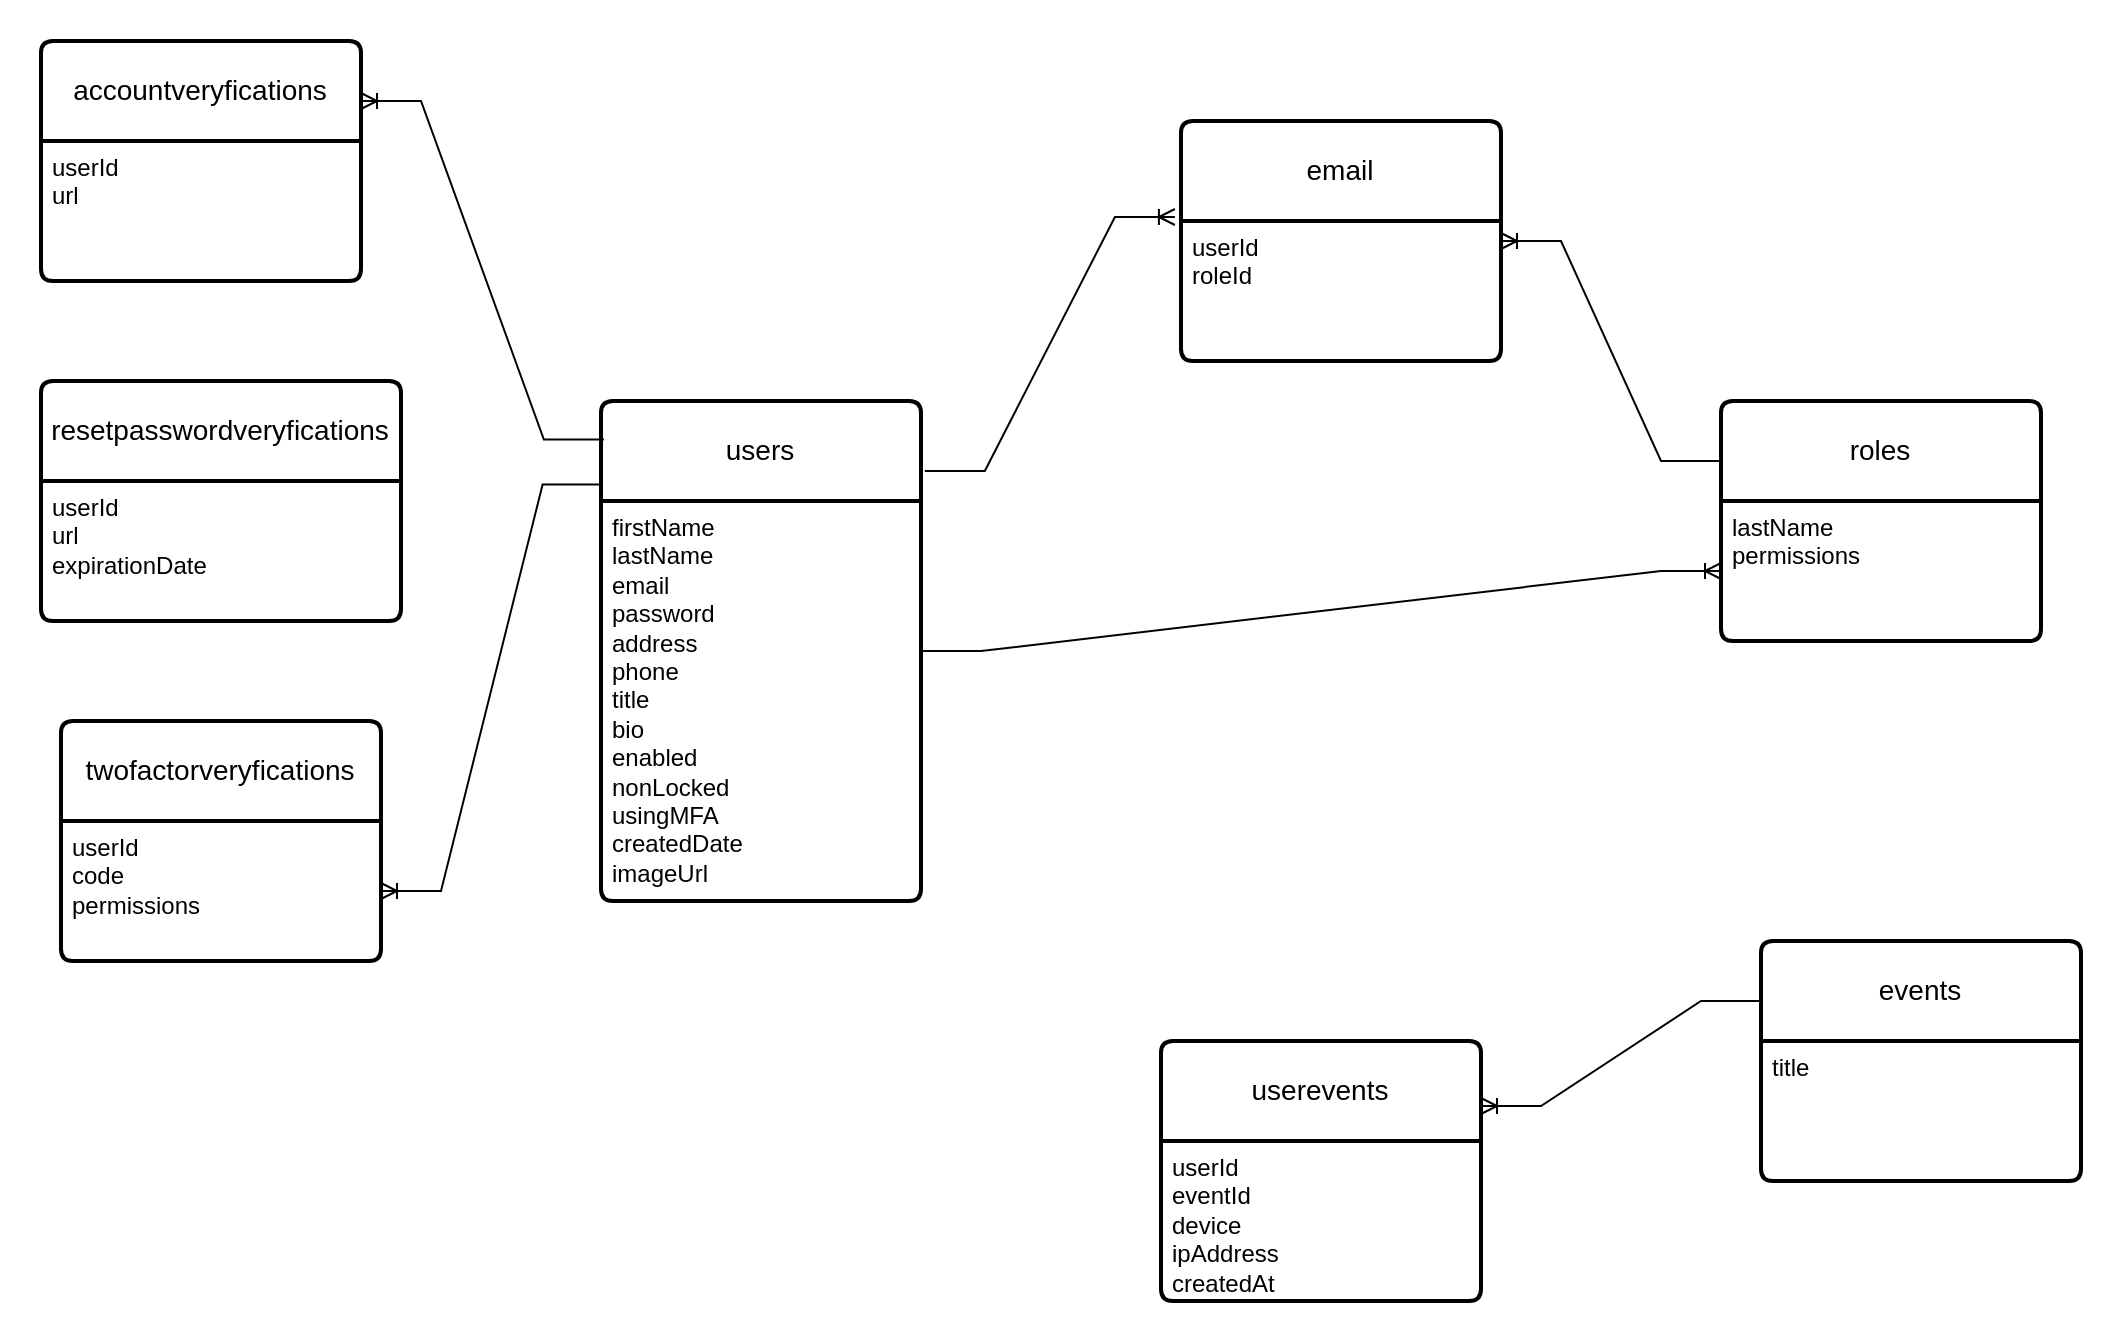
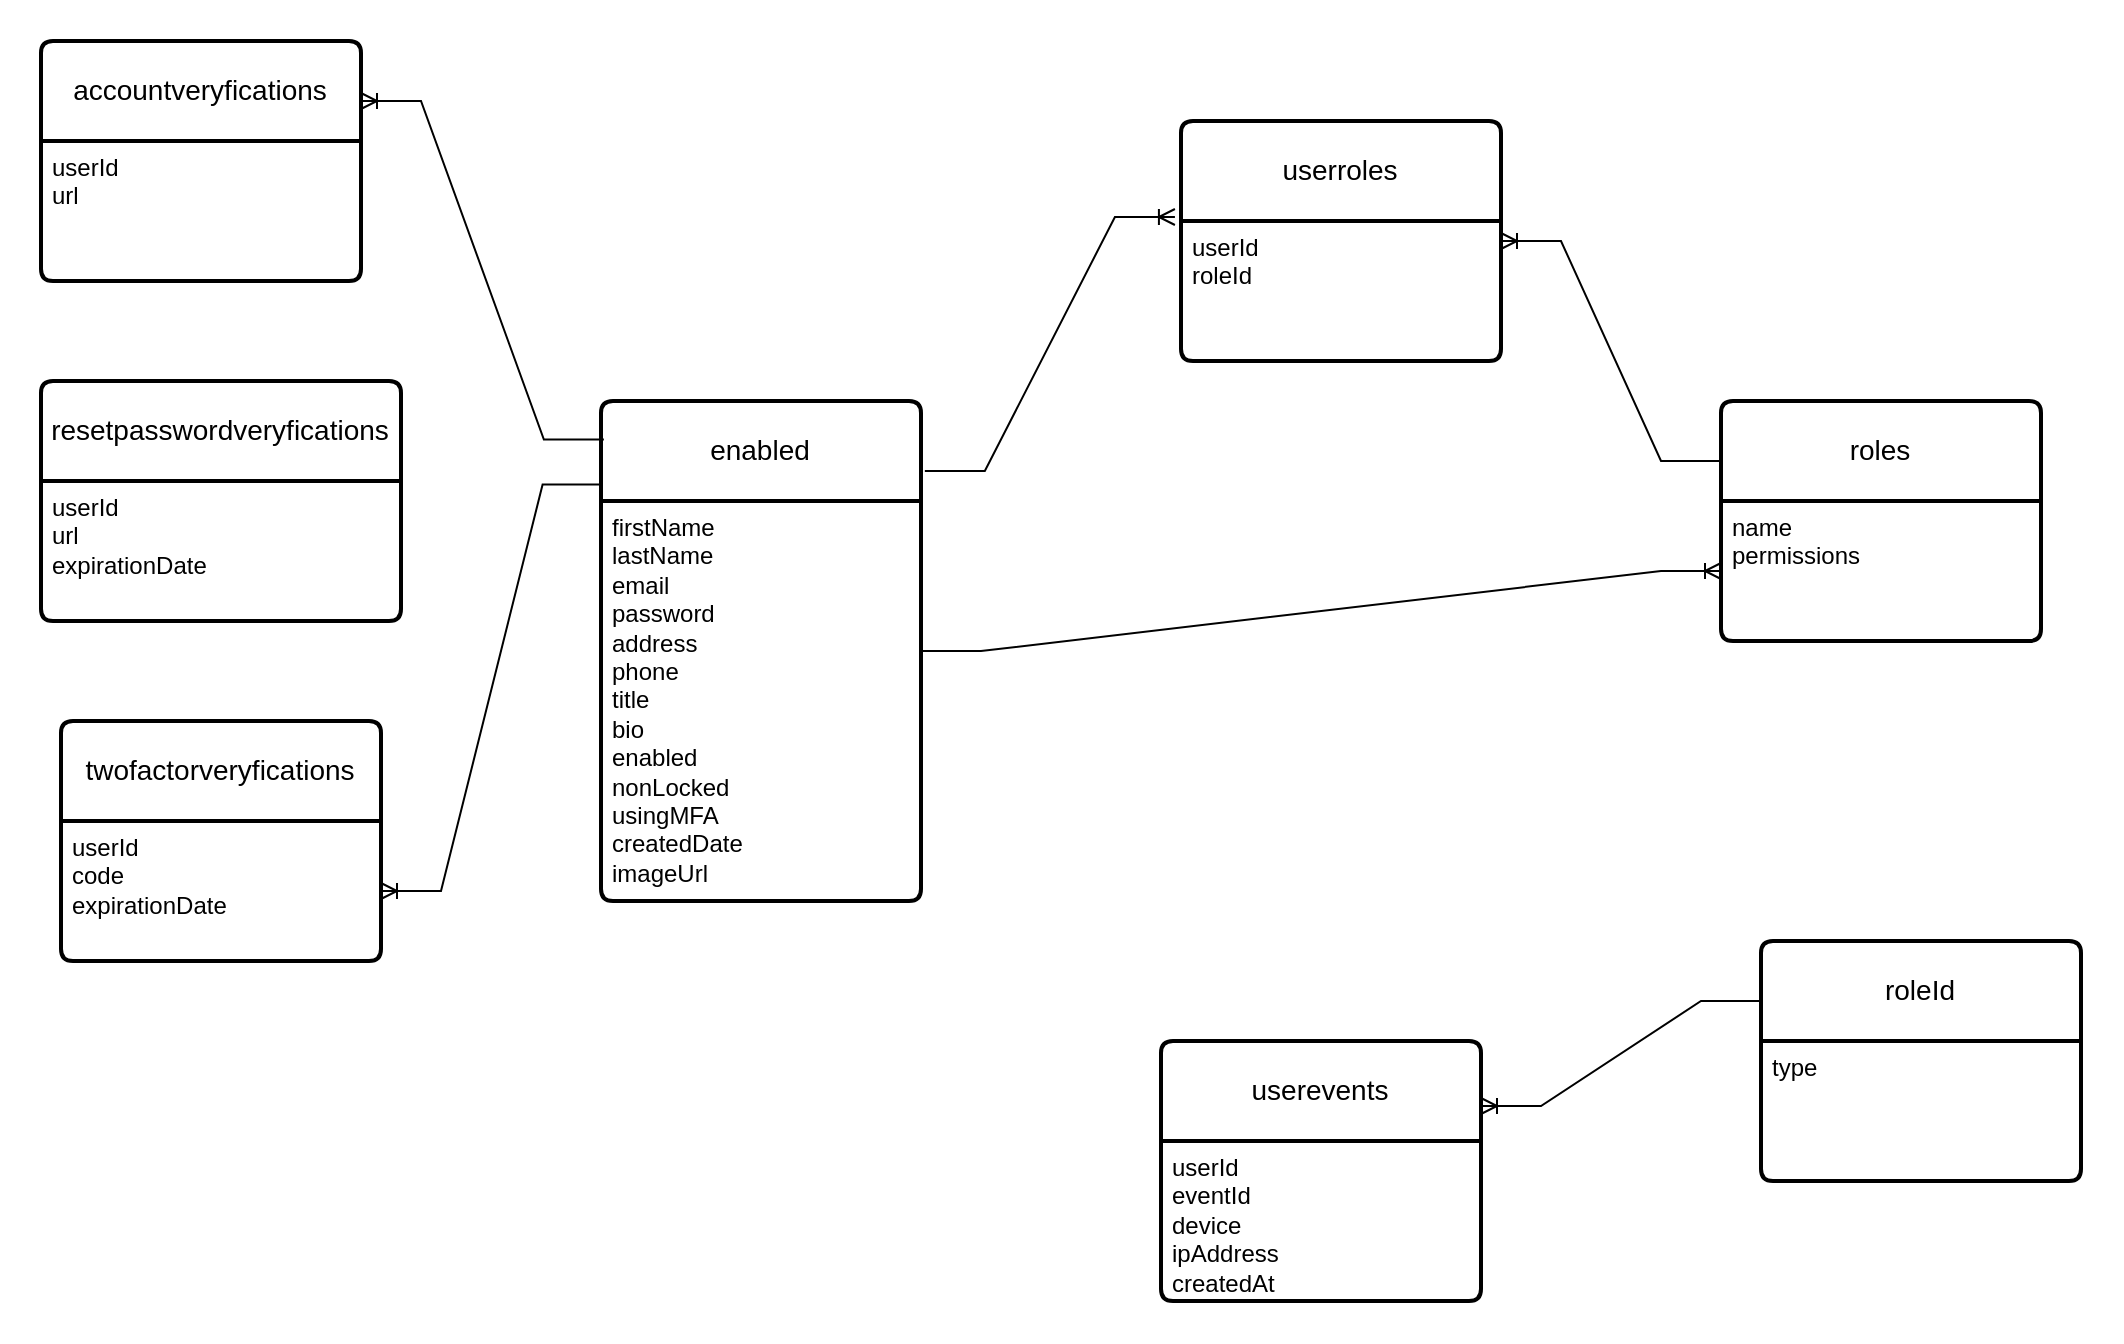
node "email": label "email" -> "userroles"
node "users": label "users" -> "enabled"
node "lastName permissions": label "lastName permissions" -> "name permissions"
node "userId code permissions": label "userId code permissions" -> "userId code expirationDate"
node "events": label "events" -> "roleId"
node "title": label "title" -> "type"
